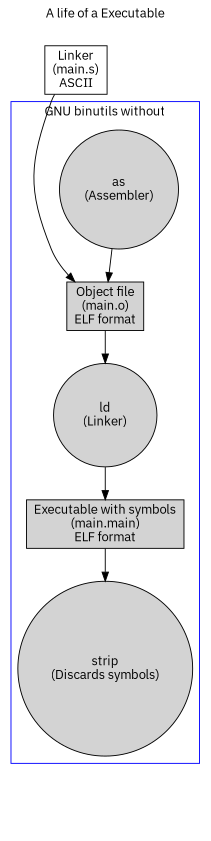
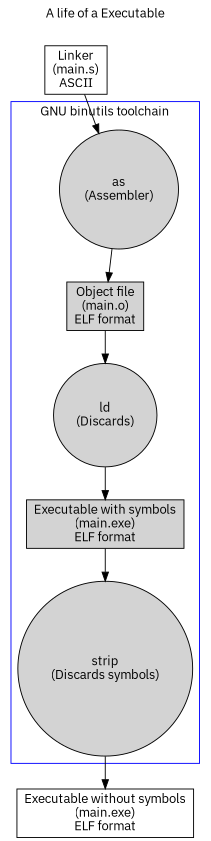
cluster "GNU binutils without": label "GNU binutils without" -> "GNU binutils toolchain"
edge "Linker (main.s) ASCII" -> "Object file (main.o) ELF format": now "Linker (main.s) ASCII" -> "as (Assembler)"
node "ld (Linker)": label "ld (Linker)" -> "ld (Discards)"
node "Executable with symbols (main.main) ELF format": label "Executable with symbols (main.main) ELF format" -> "Executable with symbols (main.exe) ELF format"
node "Executable without symbols (main.exe) ELF format": added
